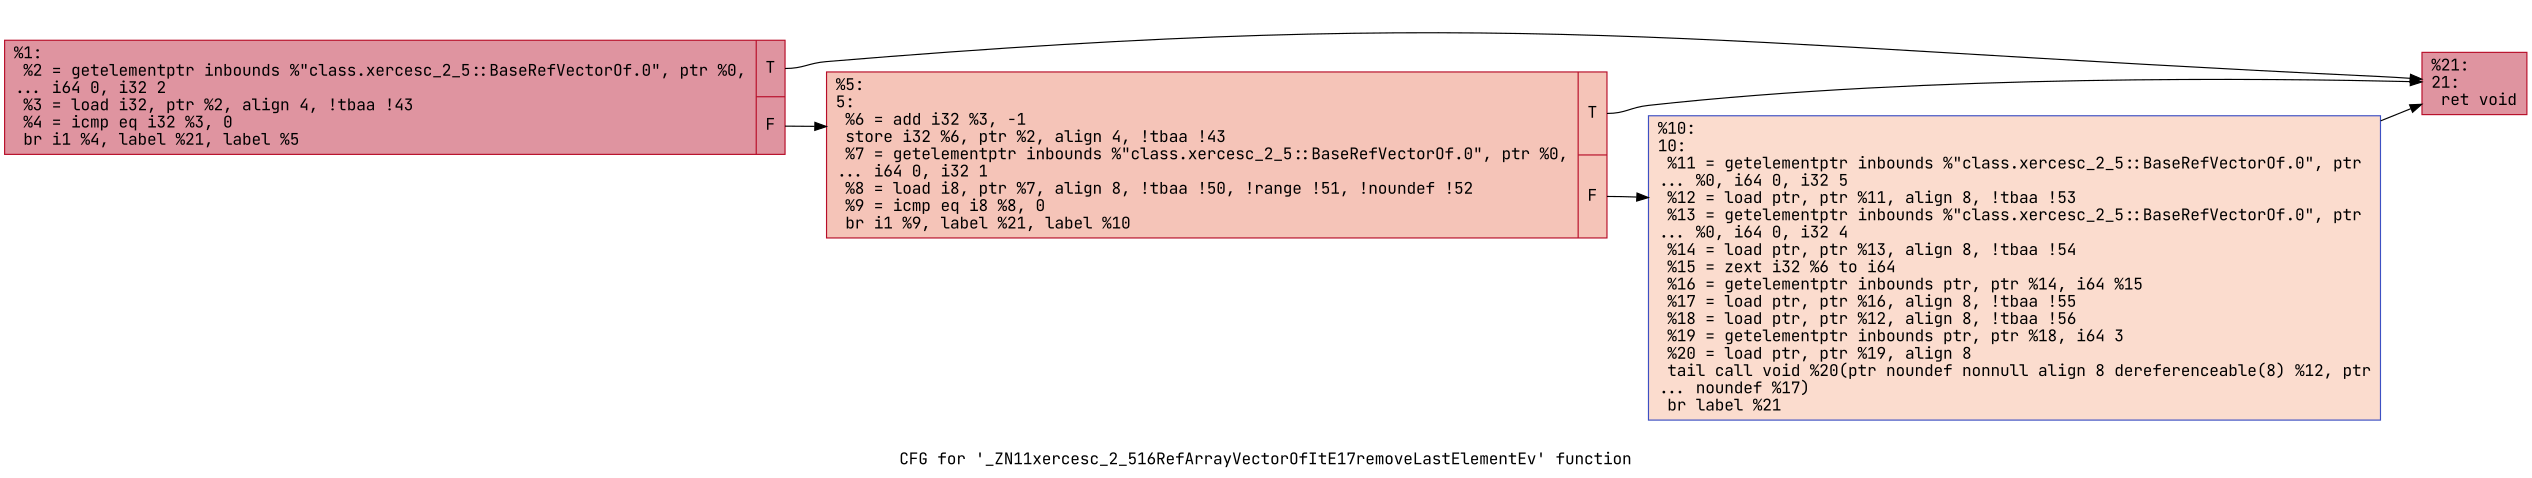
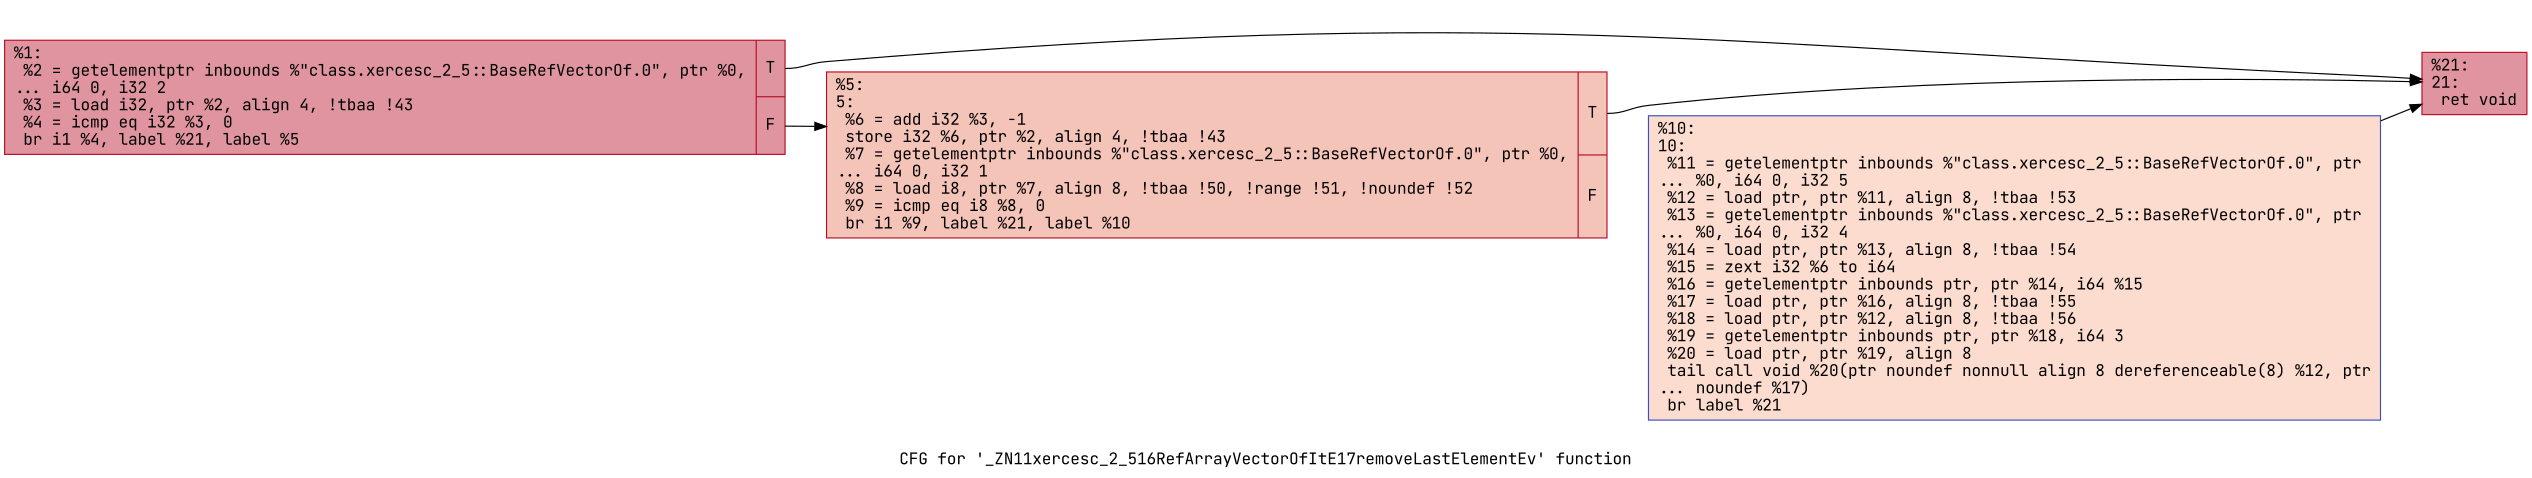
edge "%5:" -> "%10:": removed
